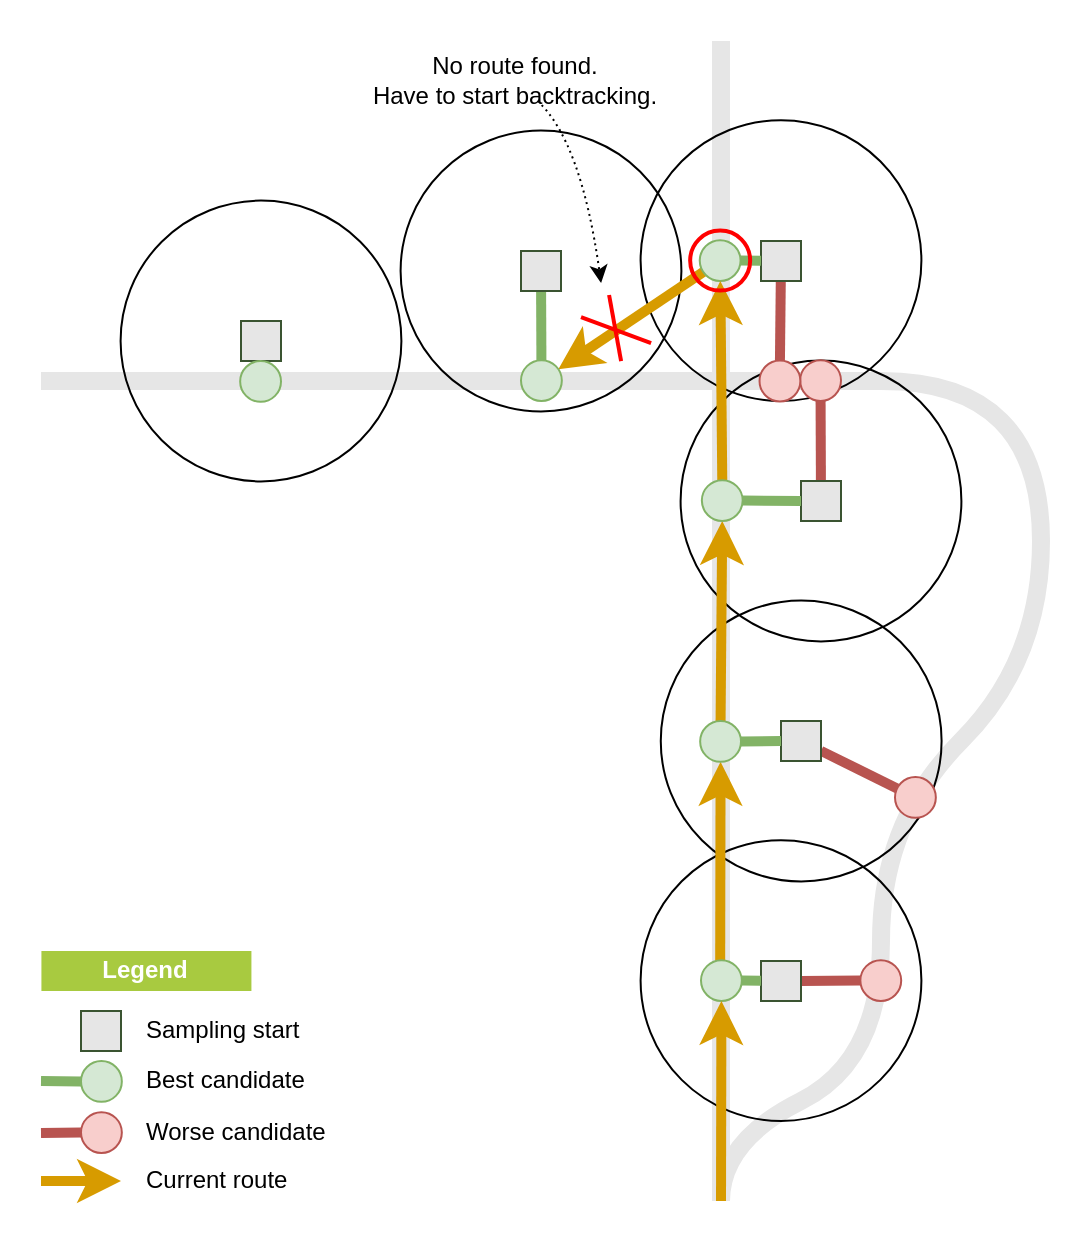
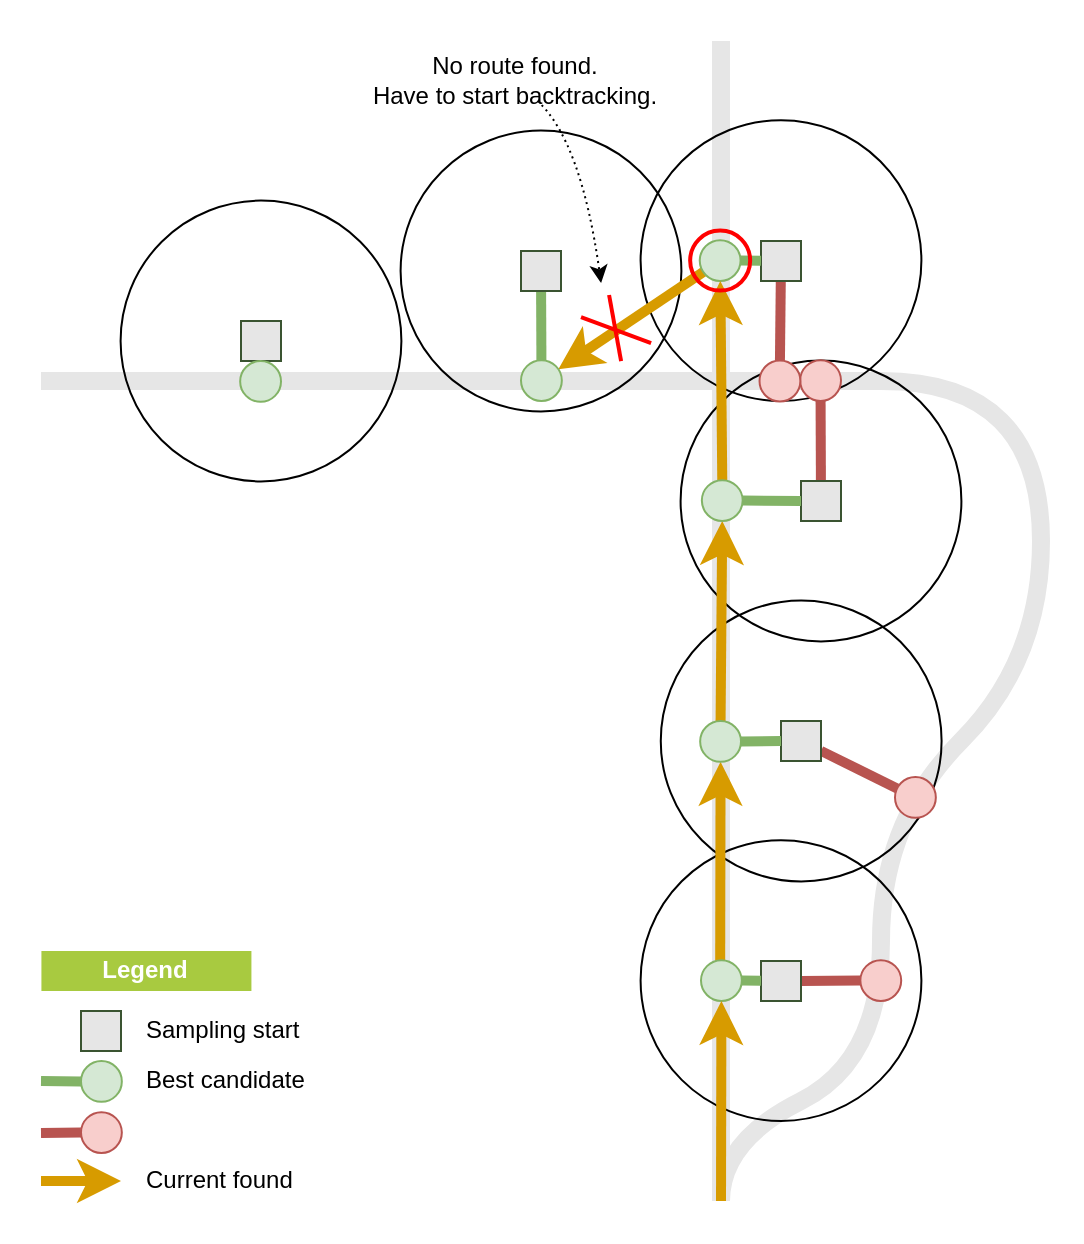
node "Worse candidate": removed
node "Current route": label "Current route" -> "Current found"
